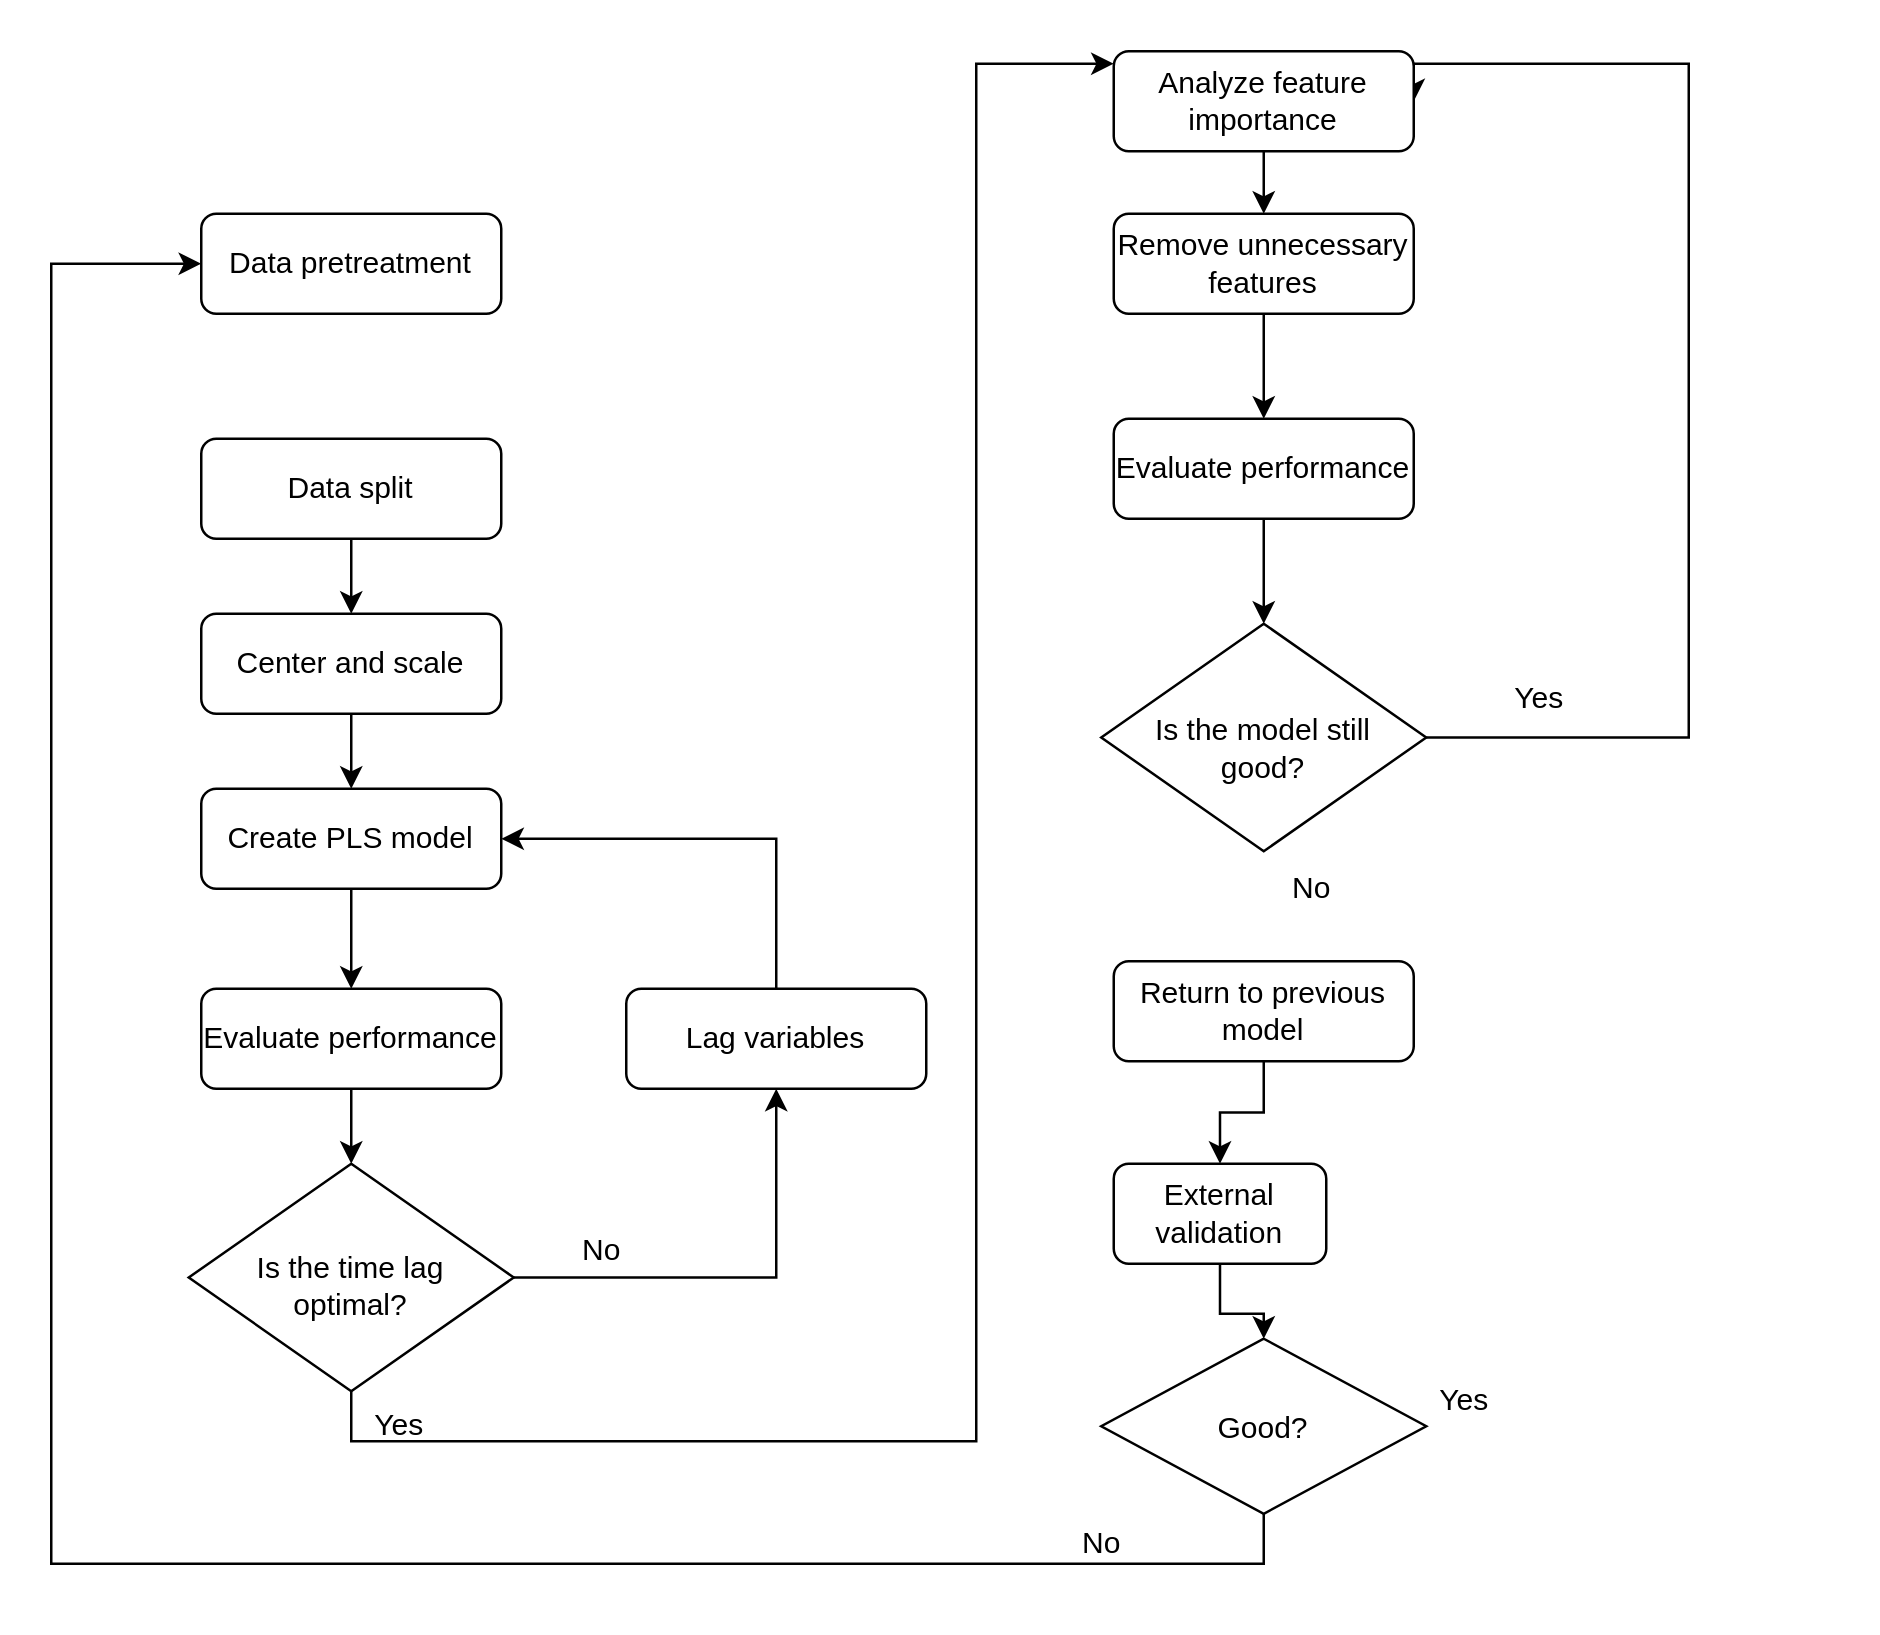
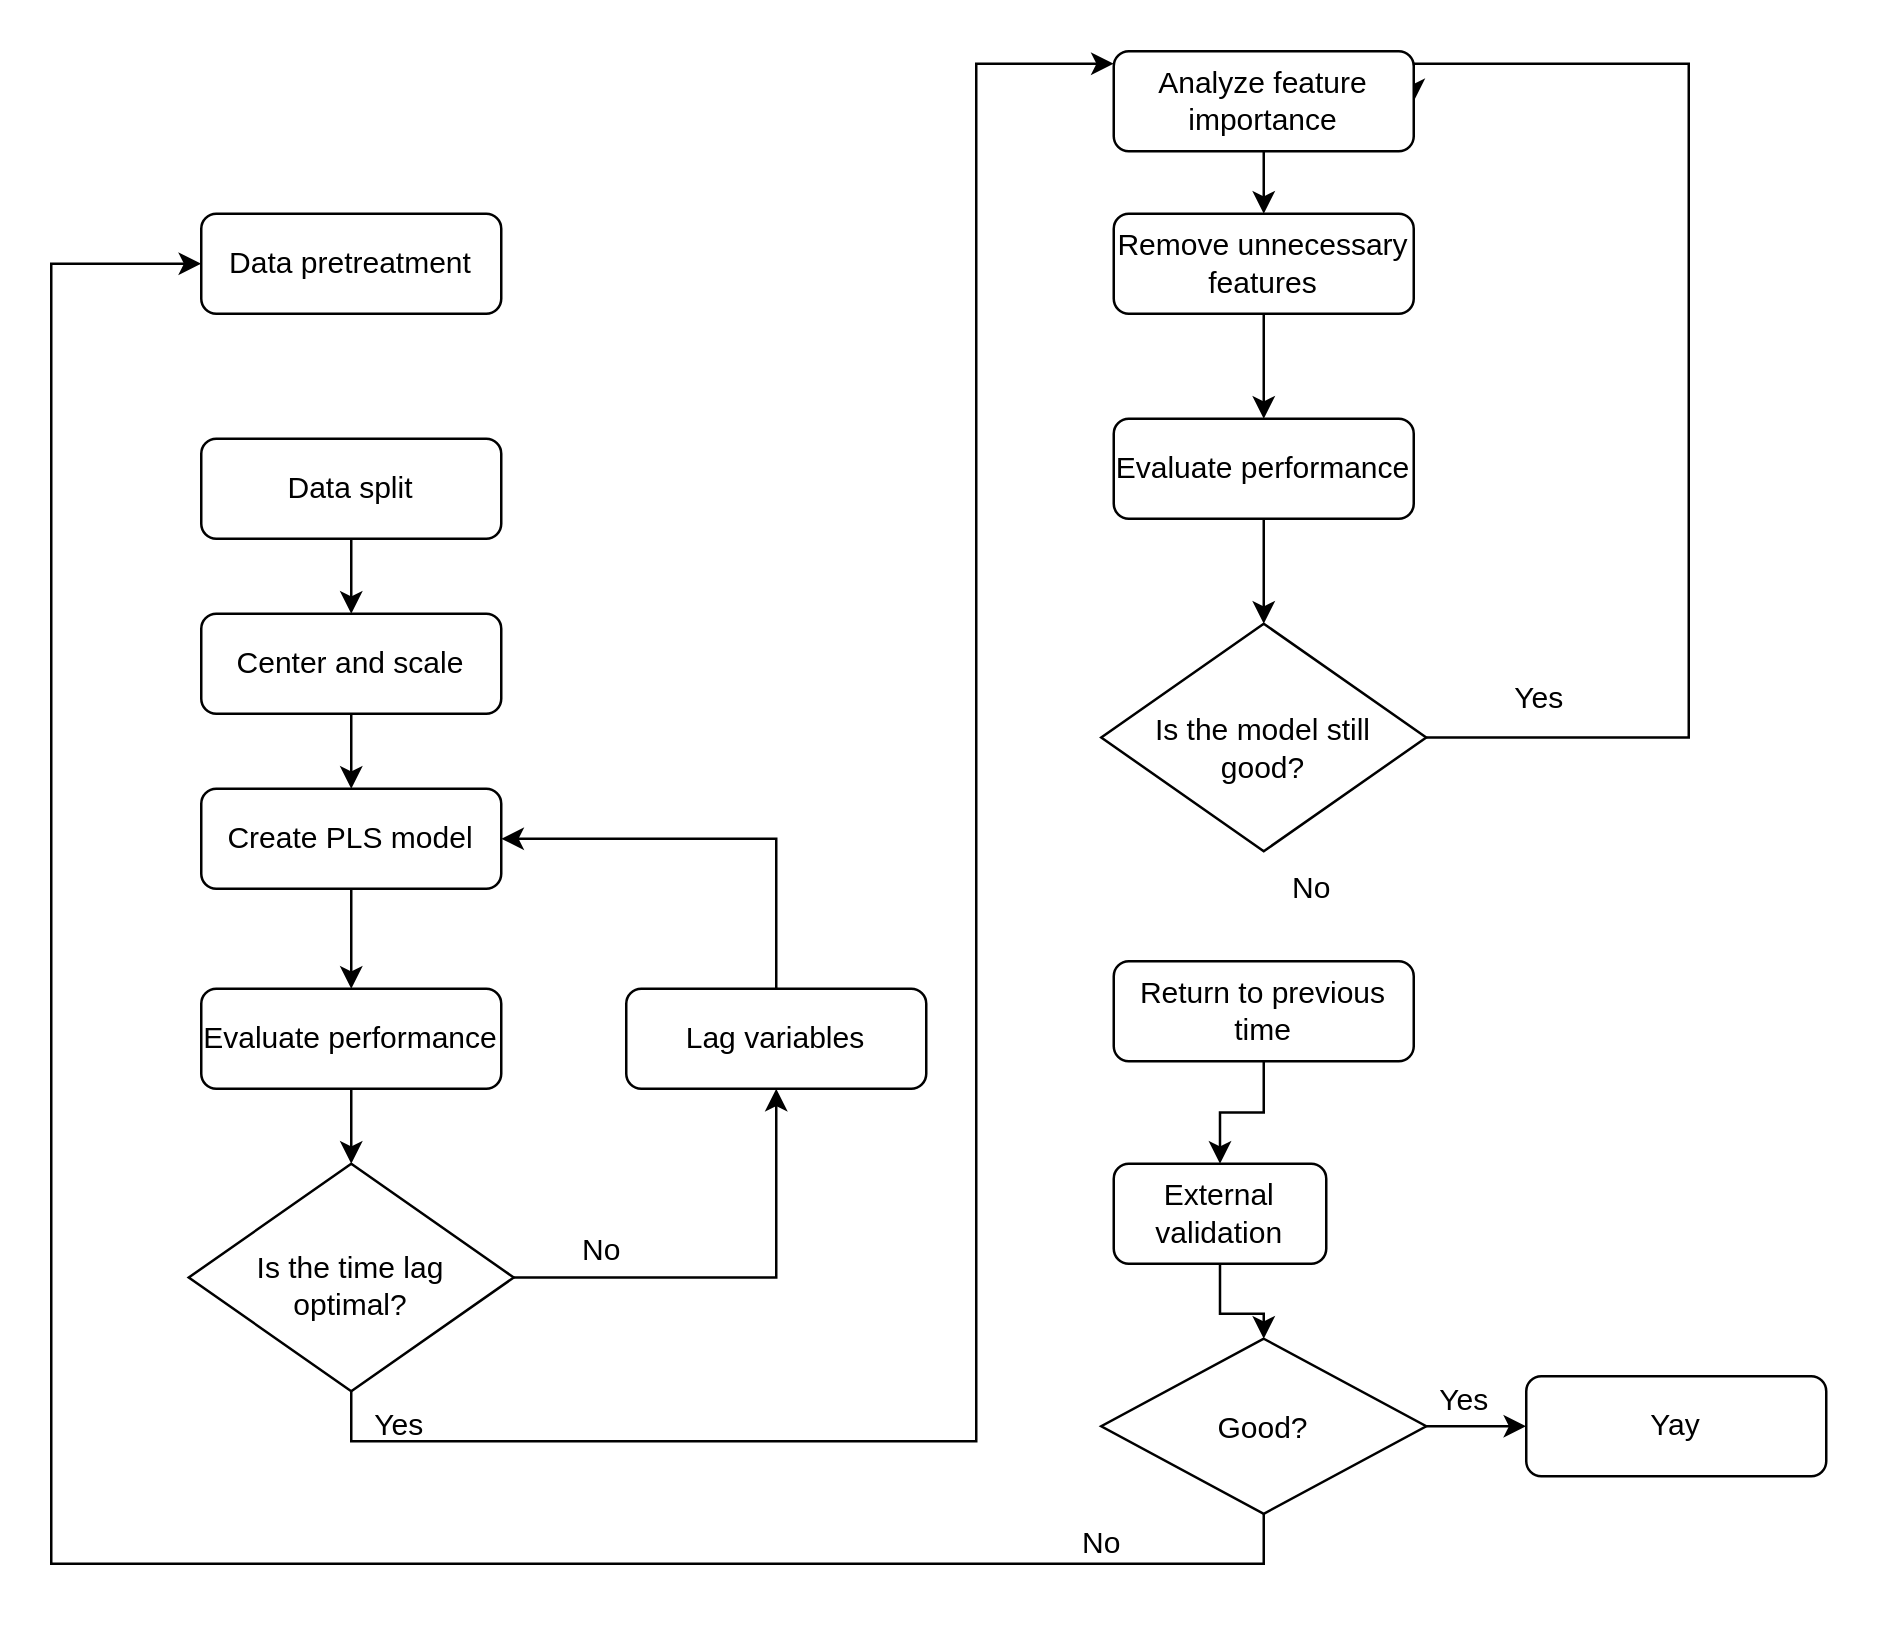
node "Return to previous model": label "Return to previous model" -> "Return to previous time"
edge "Good?" -> "Yay": added
node "Yay": added
